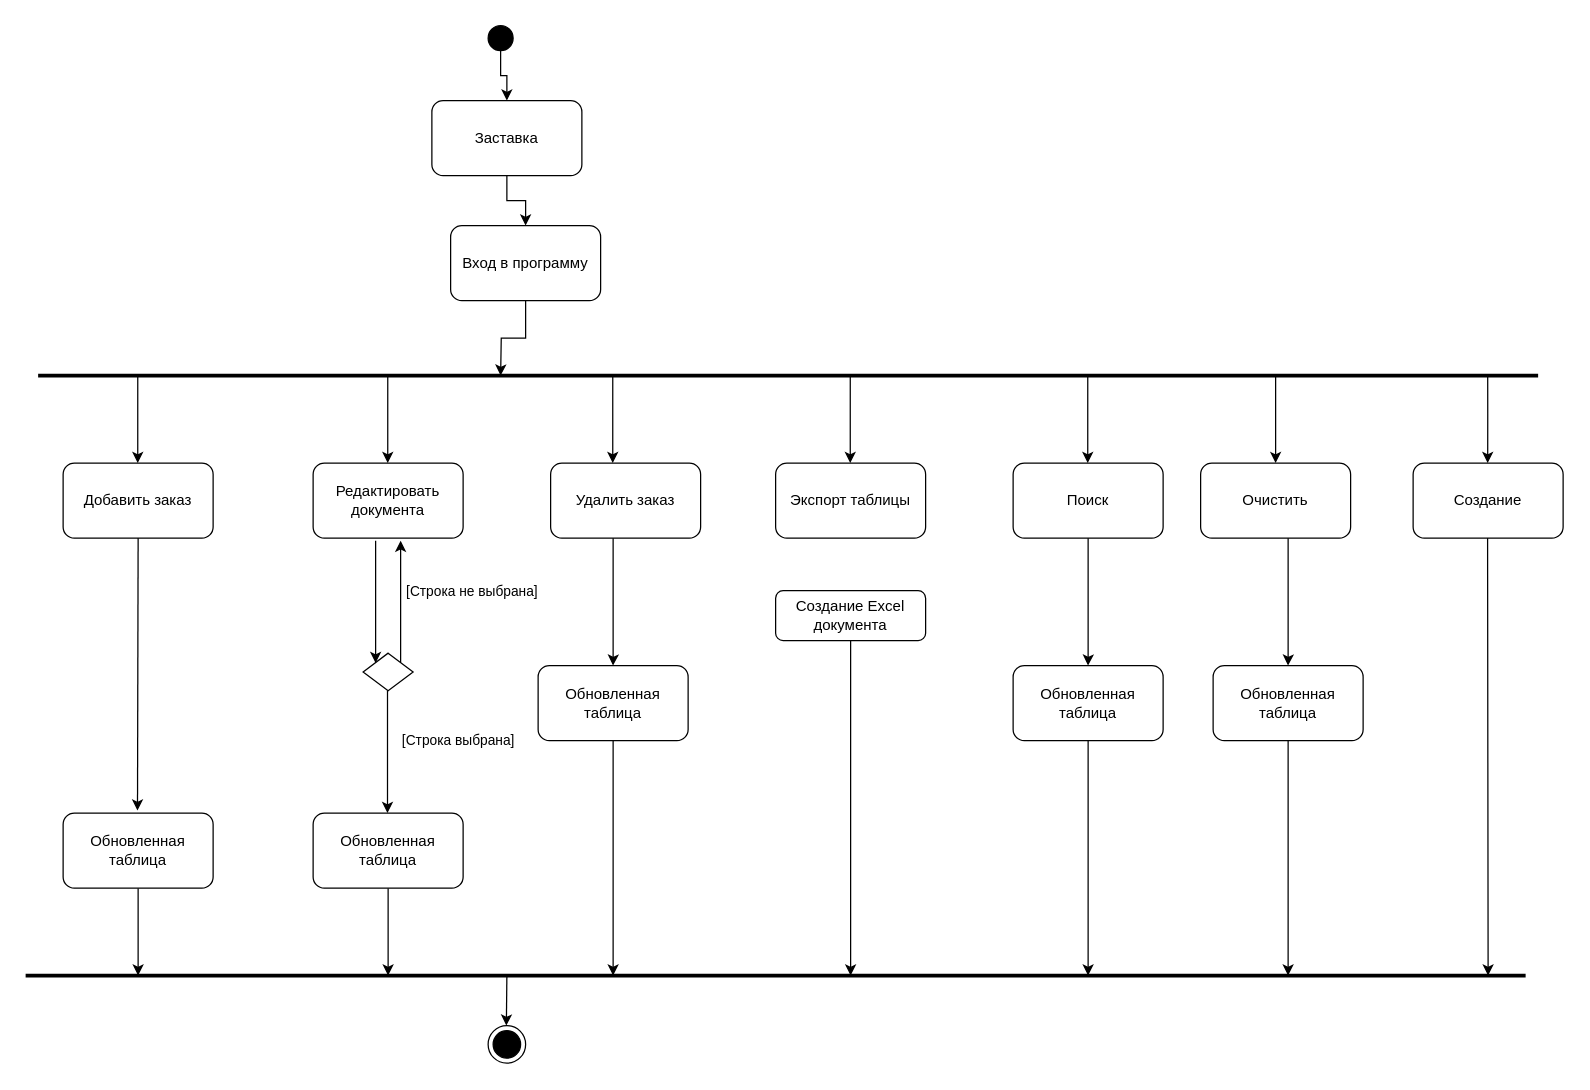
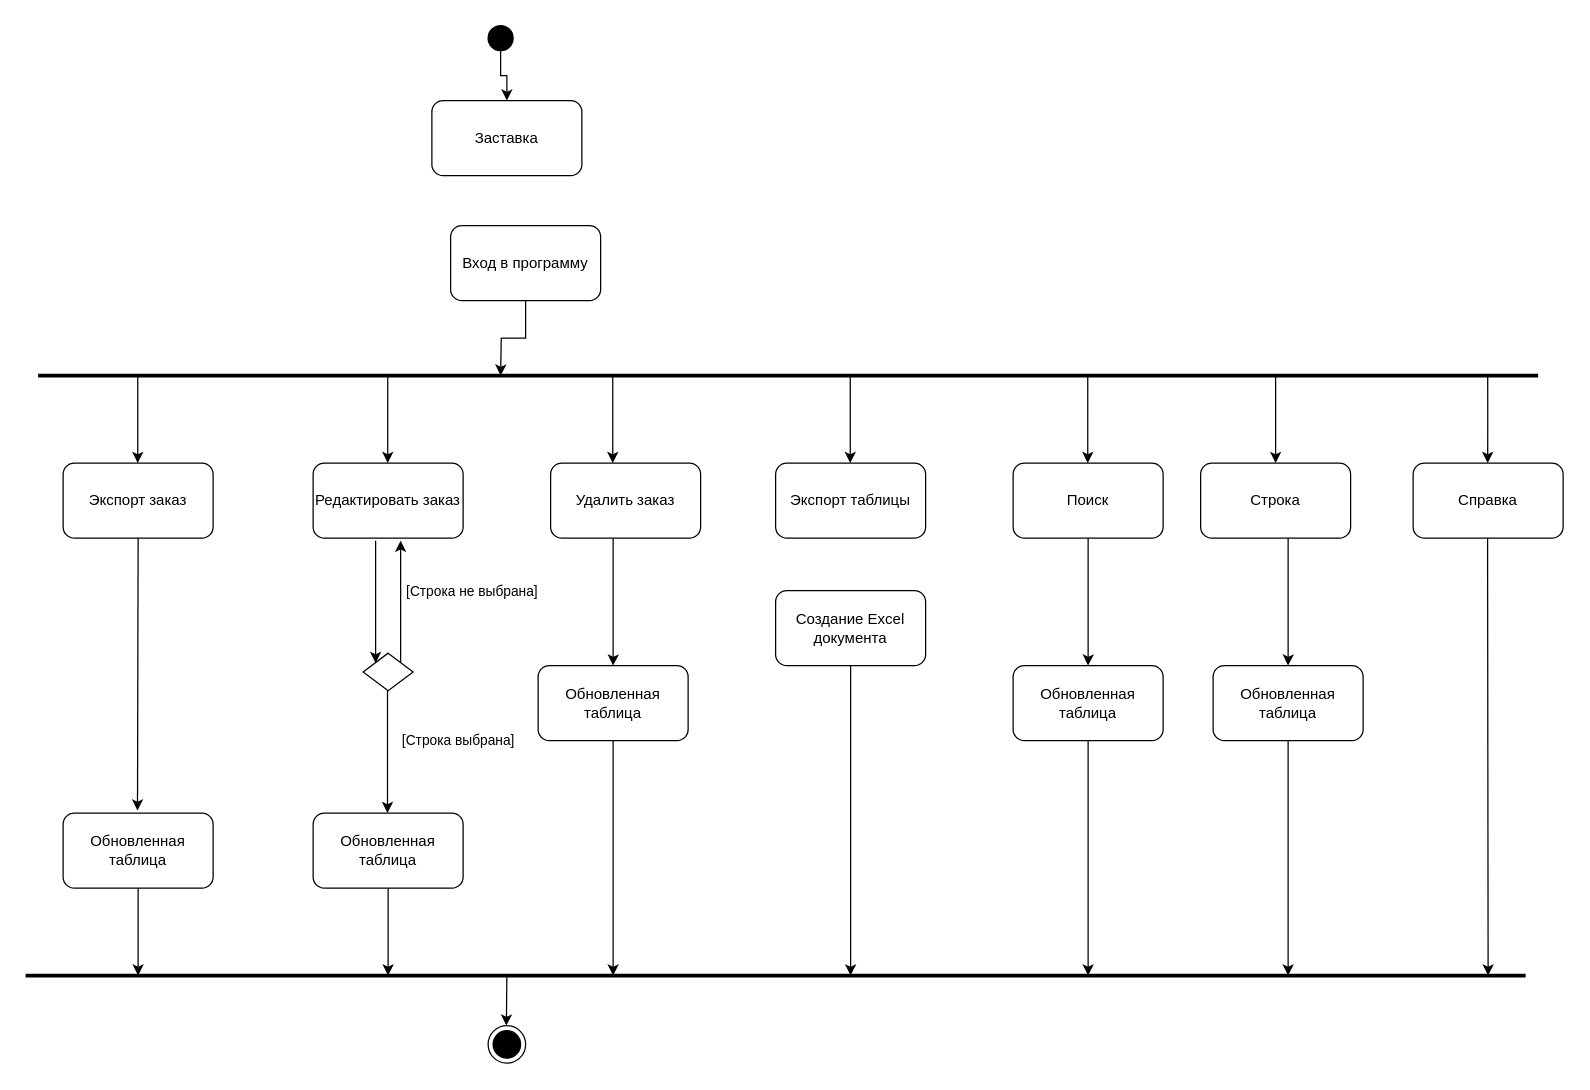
edge "Заставка" -> "Вход в программу": removed
node "Добавить заказ": label "Добавить заказ" -> "Экспорт заказ"
node "Редактировать документа": label "Редактировать документа" -> "Редактировать заказ"
node "Очистить": label "Очистить" -> "Строка"
node "Создание": label "Создание" -> "Справка"
node "Создание Excel документа": size 150x50 -> 150x75
